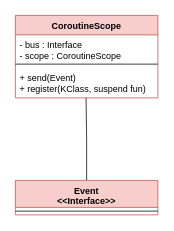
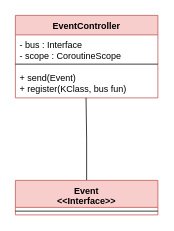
node "CoroutineScope": label "CoroutineScope" -> "EventController"
node "+ send(Event) + register(KClass, suspend fun)": label "+ send(Event) + register(KClass, suspend fun)" -> "+ send(Event) + register(KClass, bus fun)"
